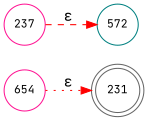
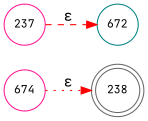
node "572": label "572" -> "672"
node "654": label "654" -> "674"
node "231": label "231" -> "238"
